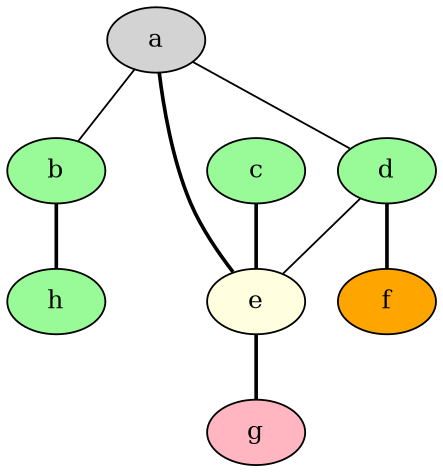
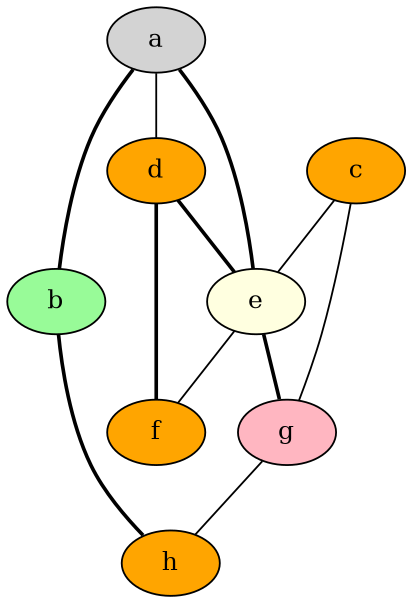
edge "a" -- "b": style solid -> bold
node "c": fillcolor palegreen -> orange
node "d": fillcolor palegreen -> orange
edge "c" -- "e": style bold -> solid
edge "d" -- "e": style solid -> bold
node "h": fillcolor palegreen -> orange
edge "c" -- "g": added
edge "e" -- "f": added
edge "g" -- "h": added
